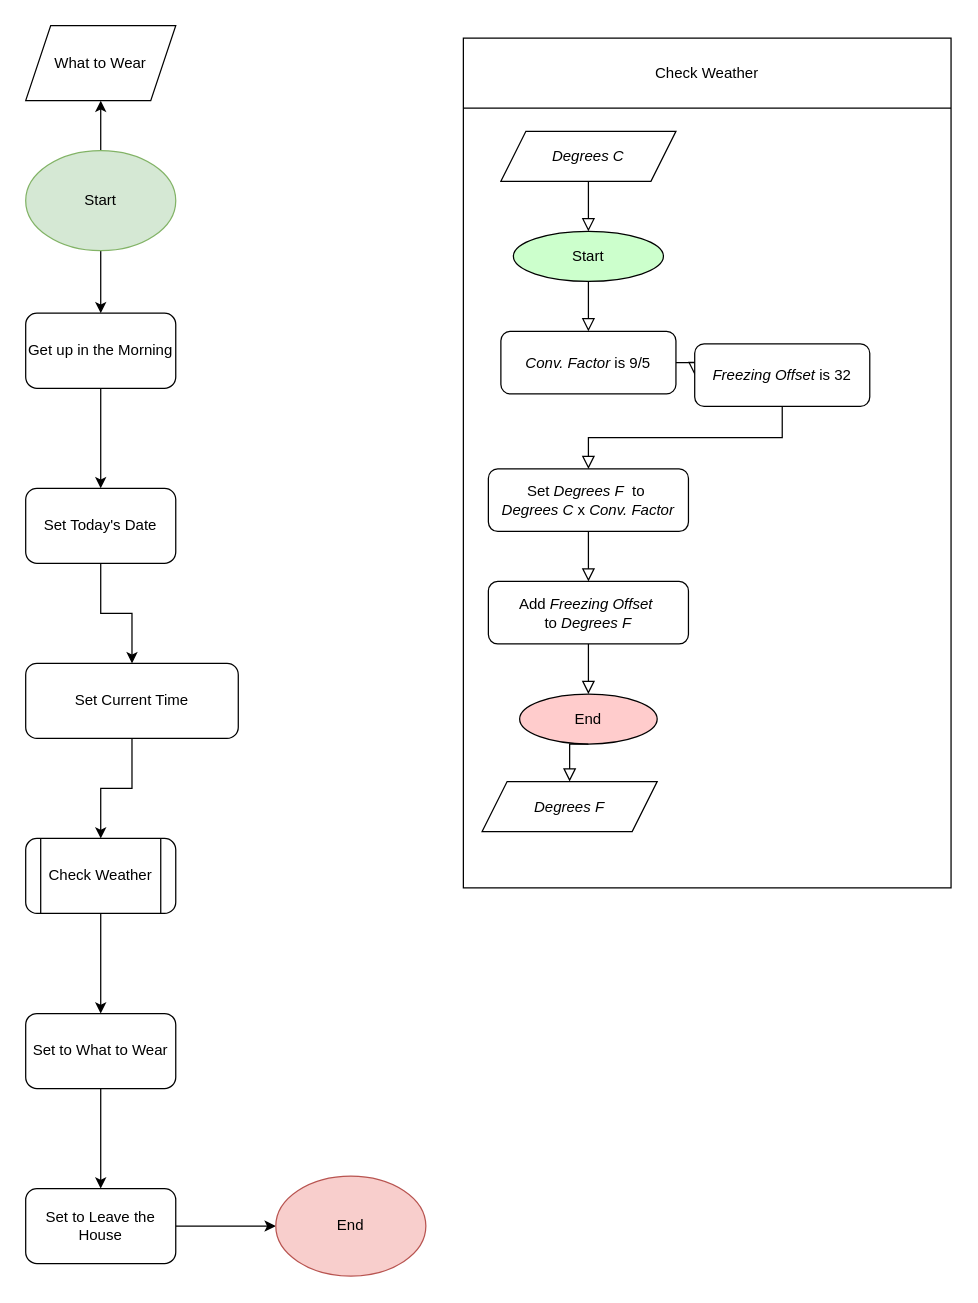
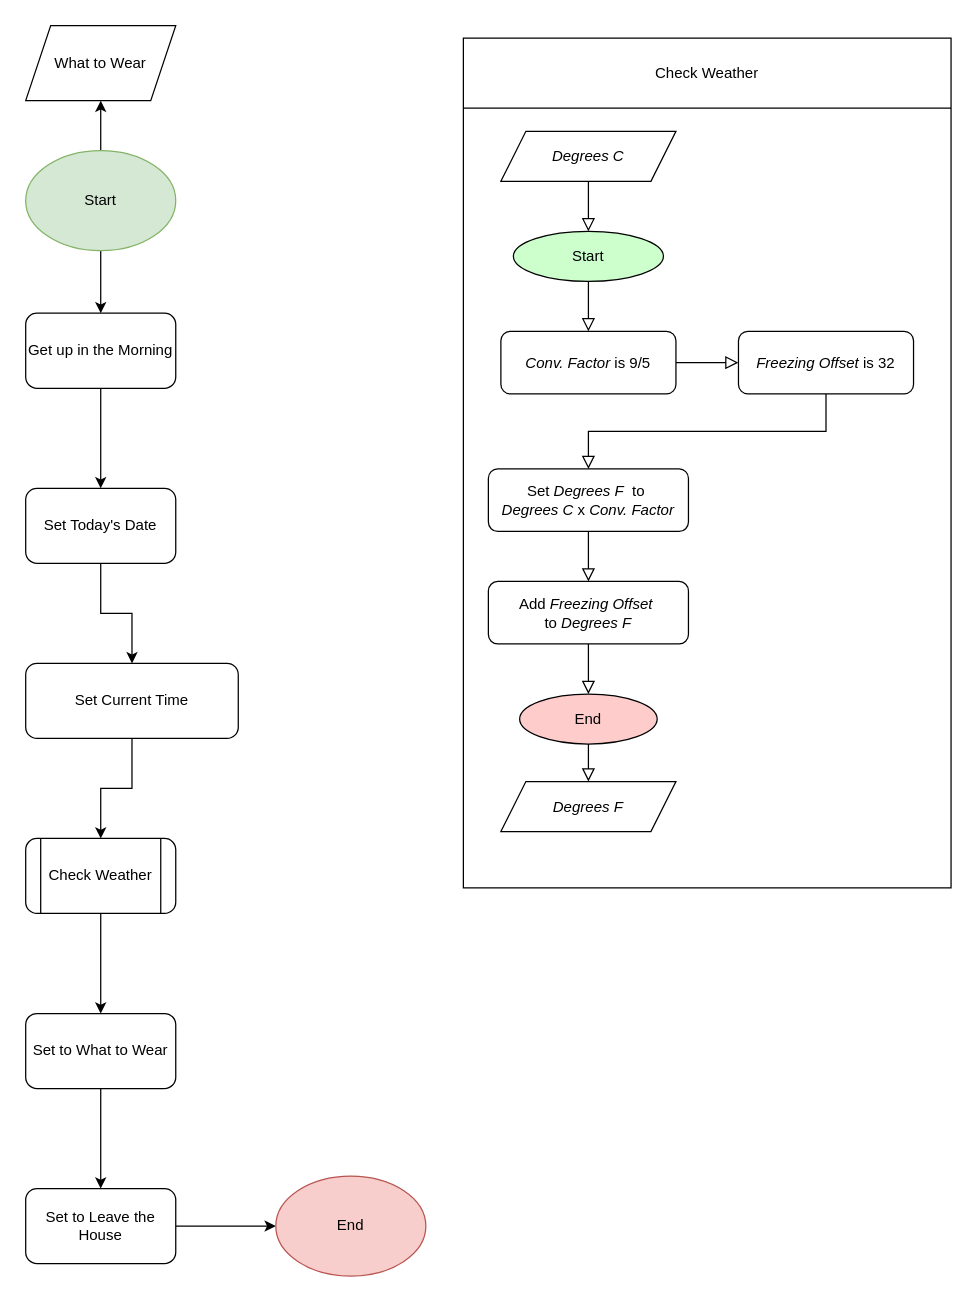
node "Freezing Offset is 32": moved (782, 375) -> (826, 363)
node "Degrees F": moved (569, 806) -> (588, 806)
